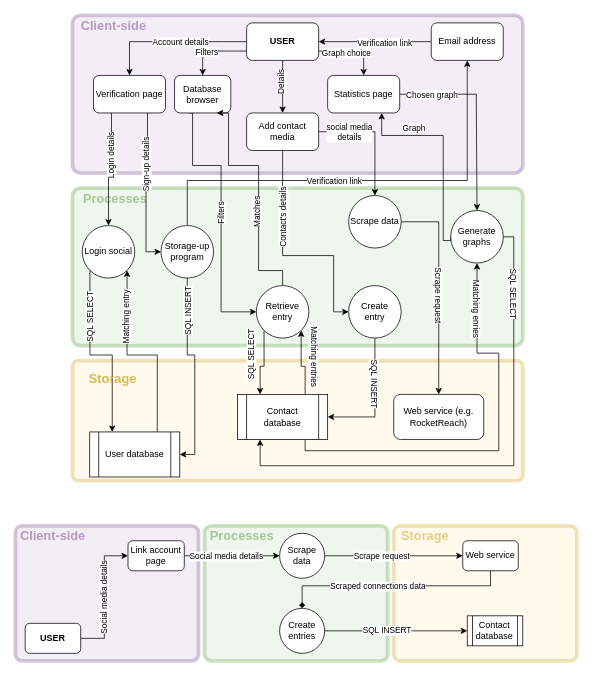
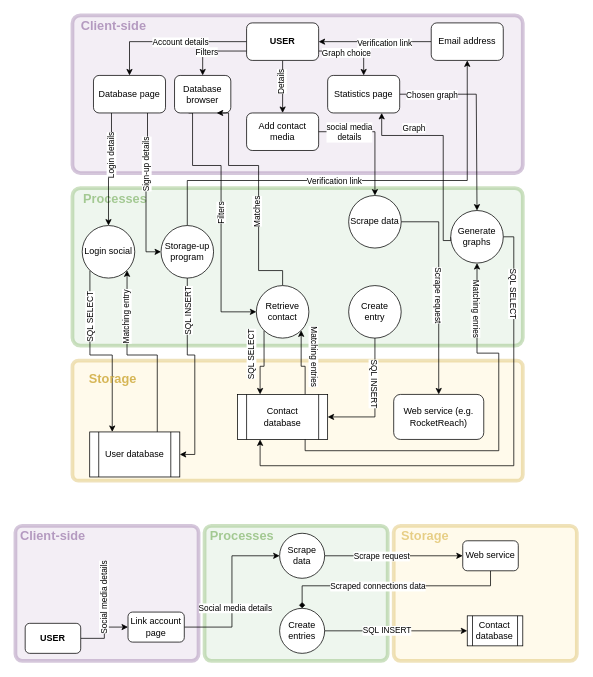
node "Verification page": label "Verification page" -> "Database page"
edge "Add contact media" -> "Create entry": removed, label "Contact's details"
node "Retrieve entry": label "Retrieve entry" -> "Retrieve contact"
node "Link account page": moved (156, 555) -> (156, 627)
